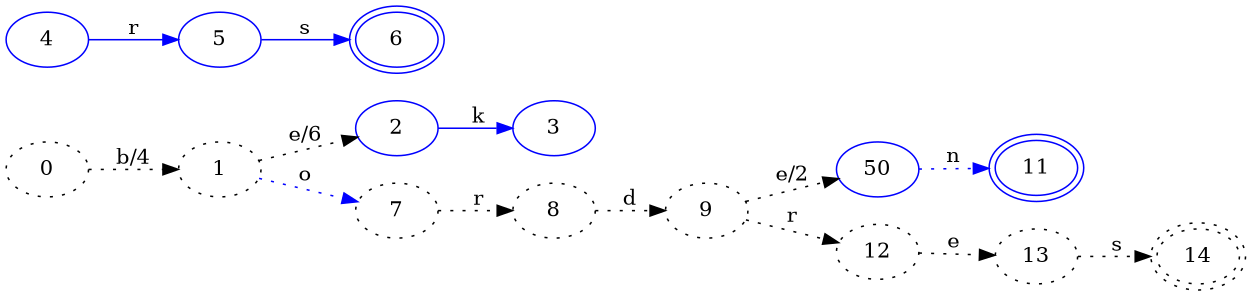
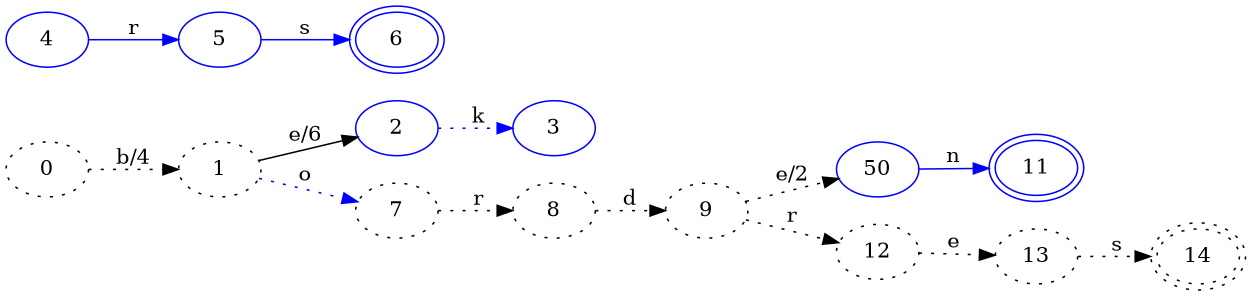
edge "2" -> "3": style solid -> dotted
edge "1" -> "2": style dotted -> solid
edge "50" -> "11": style dotted -> solid
